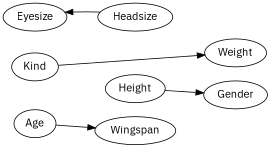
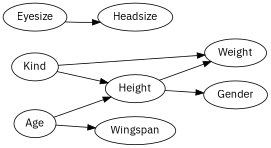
edge "Headsize" -> "Eyesize": reversed
edge "Height" -> "Weight": added
edge "Kind" -> "Height": added
edge "Age" -> "Height": added
